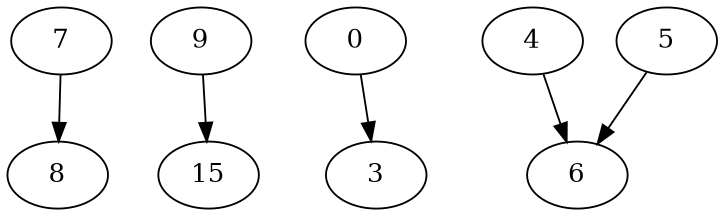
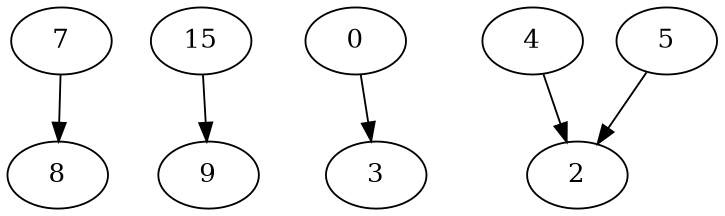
edge "9" -> "15": reversed
node "6": label "6" -> "2"
